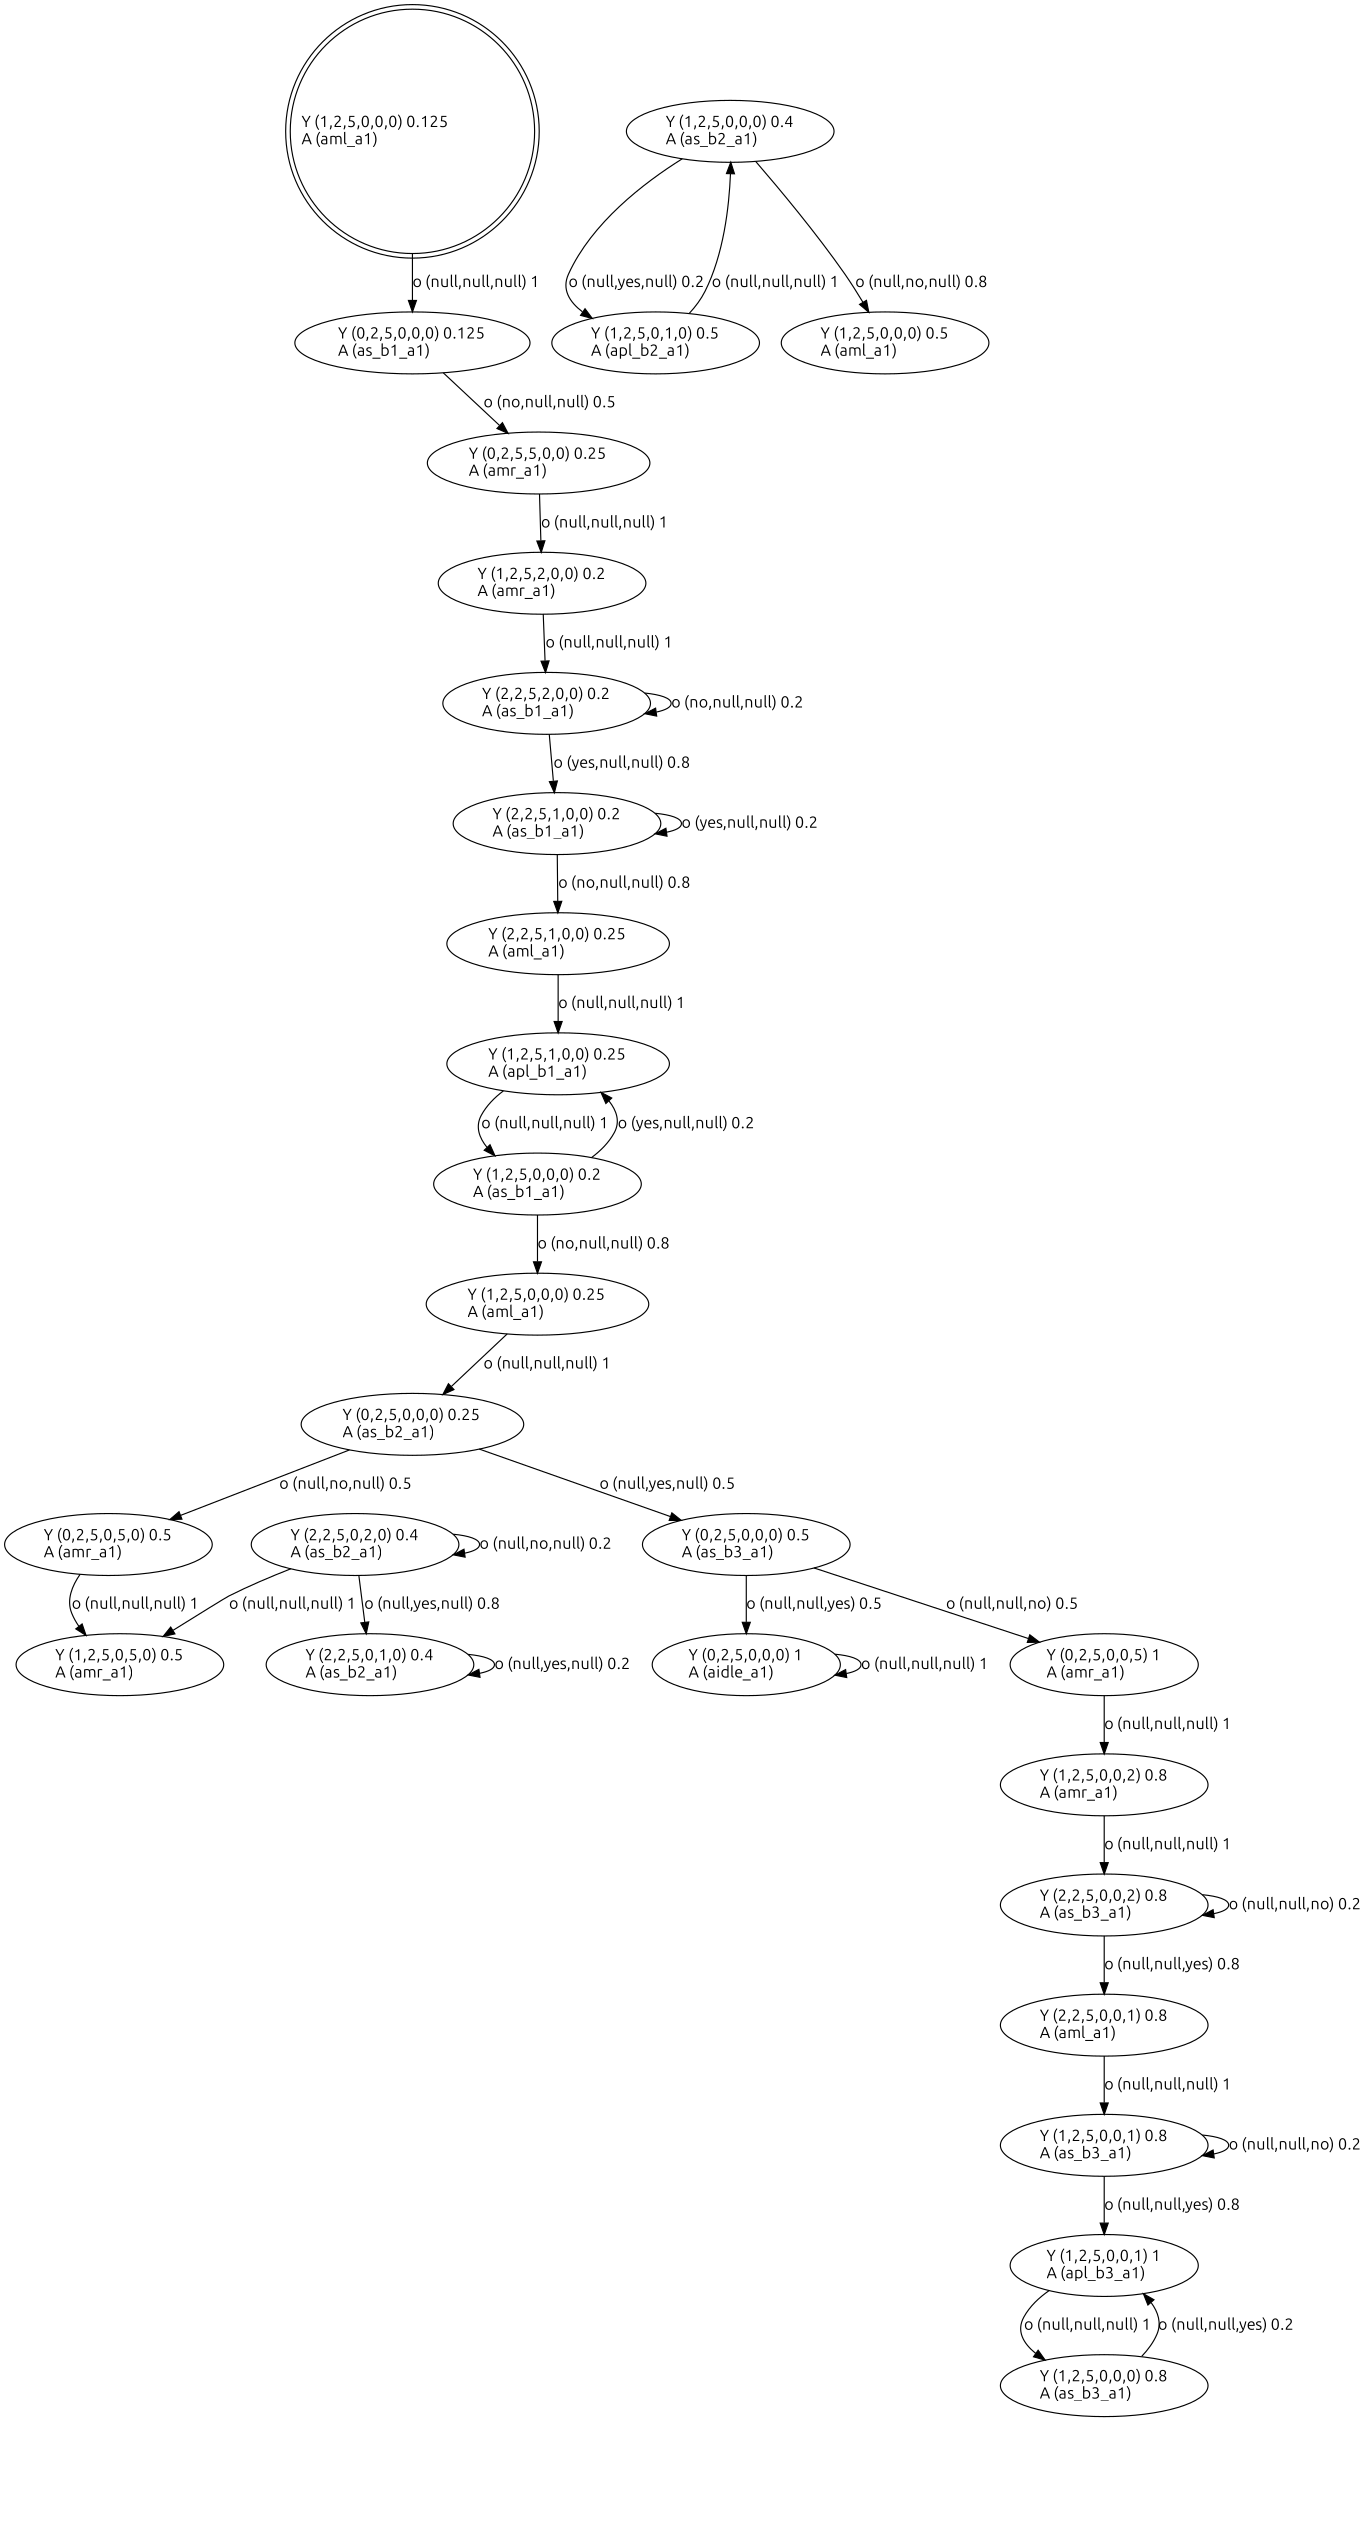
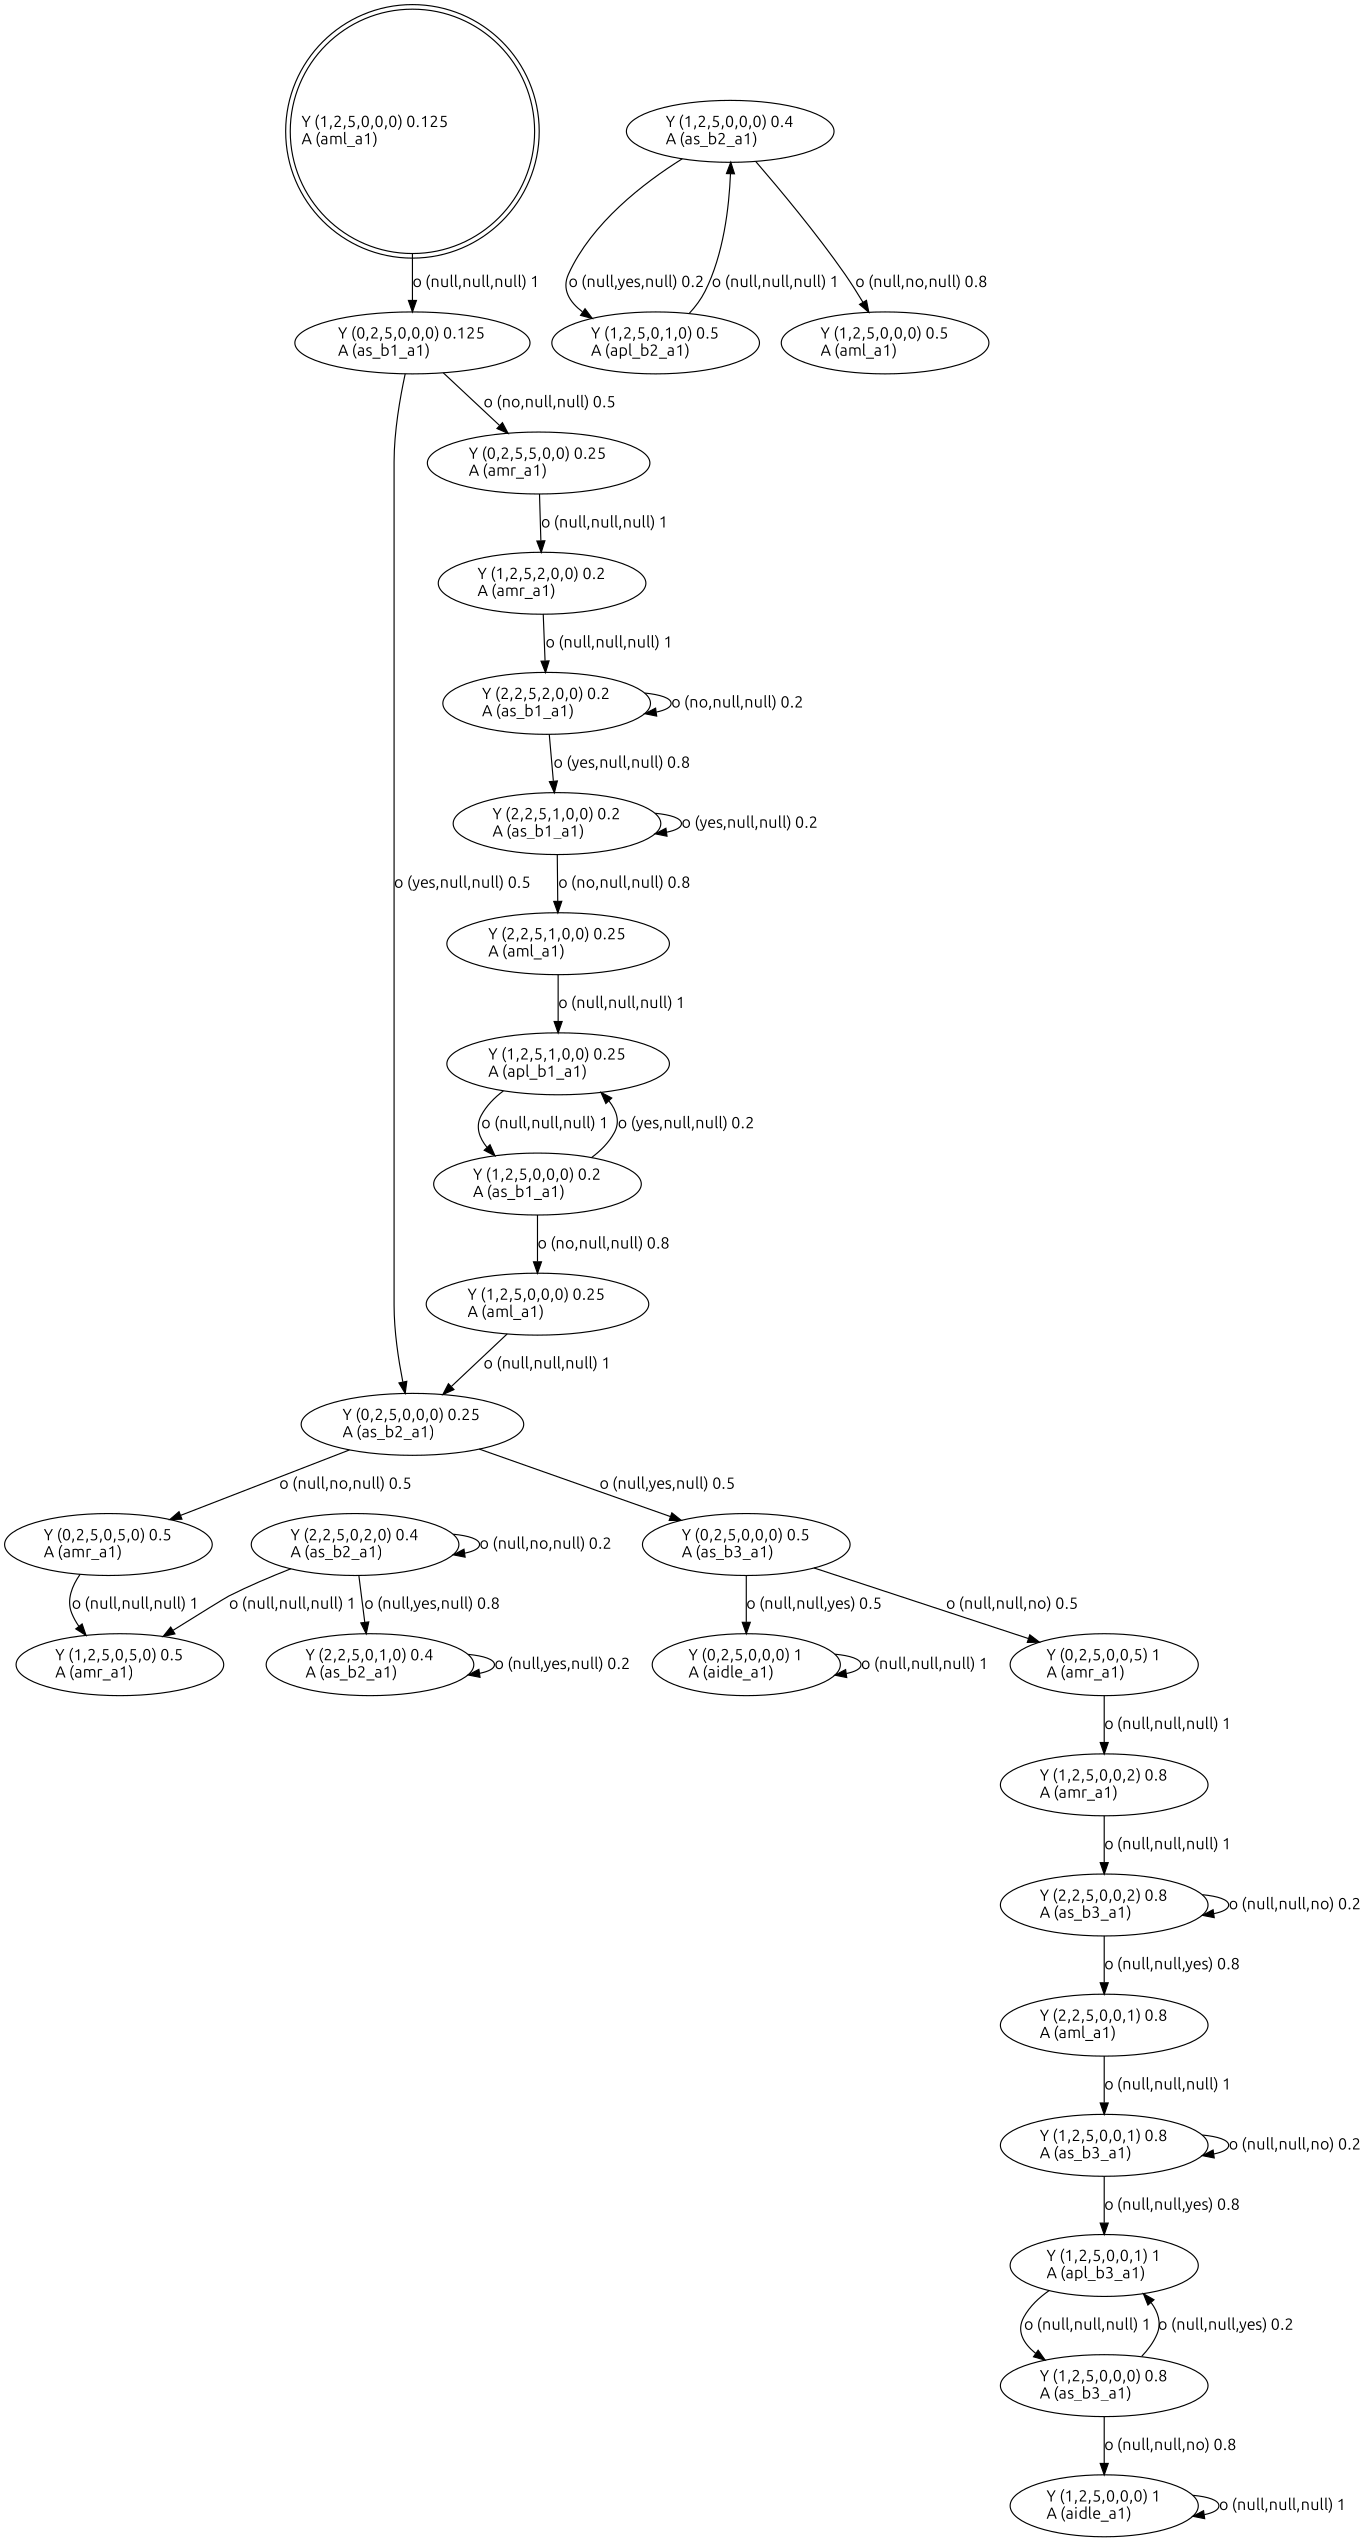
edge "Y (0,2,5,0,0,0) 0.125 A (as_b1_a1)" -> "Y (0,2,5,0,0,0) 0.25 A (as_b2_a1)": added, label "o (yes,null,null) 0.5"
node "Y (1,2,5,0,0,0) 1 A (aidle_a1)": added
